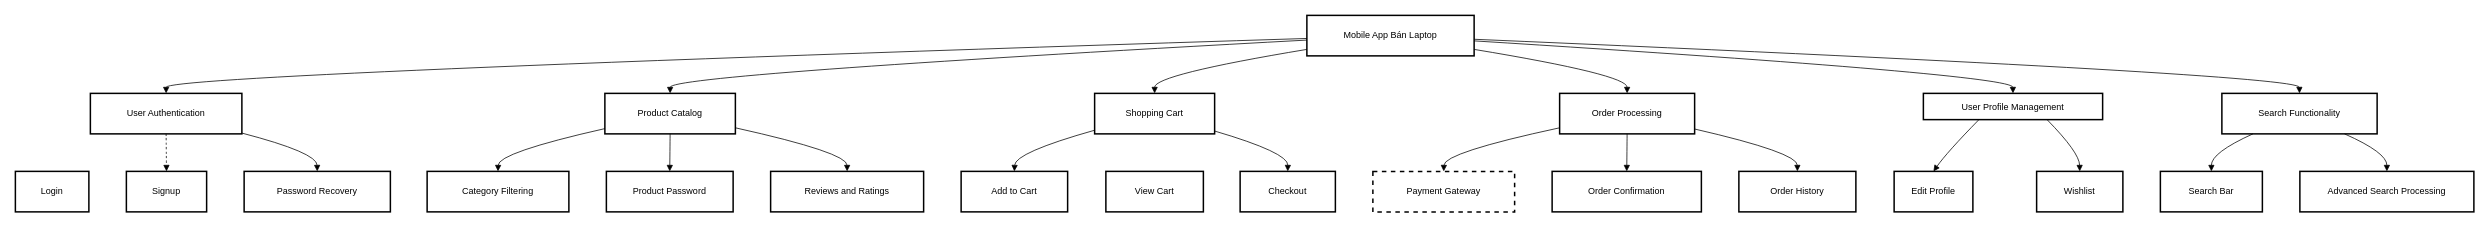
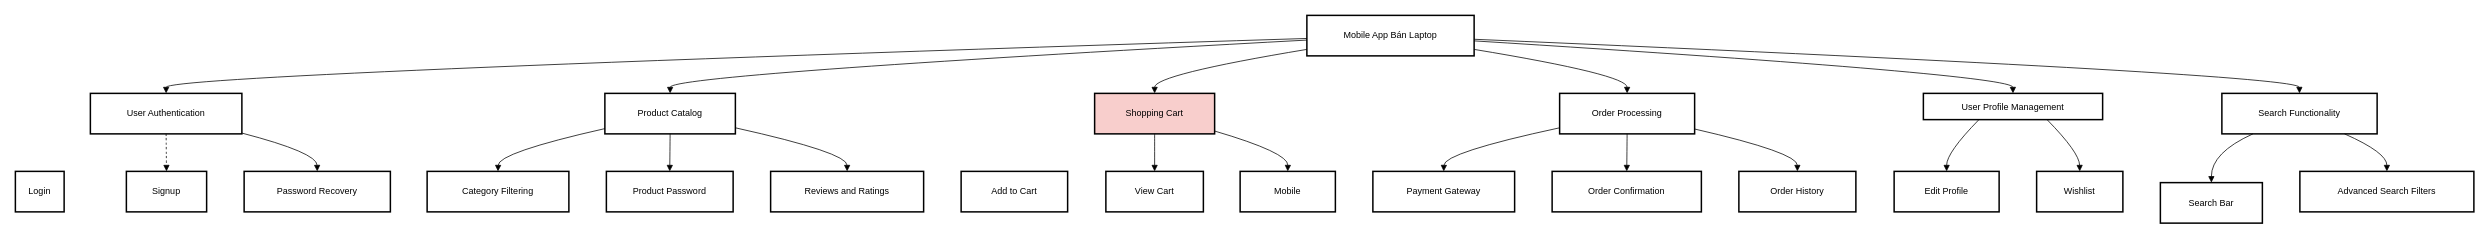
node "Shopping Cart": fillcolor #ffffff -> #f8cecc
edge "Shopping Cart" -> "Add to Cart": removed
edge "Shopping Cart" -> "View Cart": added
node "Login": size 74x41 -> 49x41
node "Checkout": label "Checkout" -> "Mobile"
node "Payment Gateway": style dashed -> solid
node "Edit Profile": size 79x41 -> 105x41
node "Search Bar": moved (2211, 192) -> (2211, 203)
node "Advanced Search Processing": label "Advanced Search Processing" -> "Advanced Search Filters"
